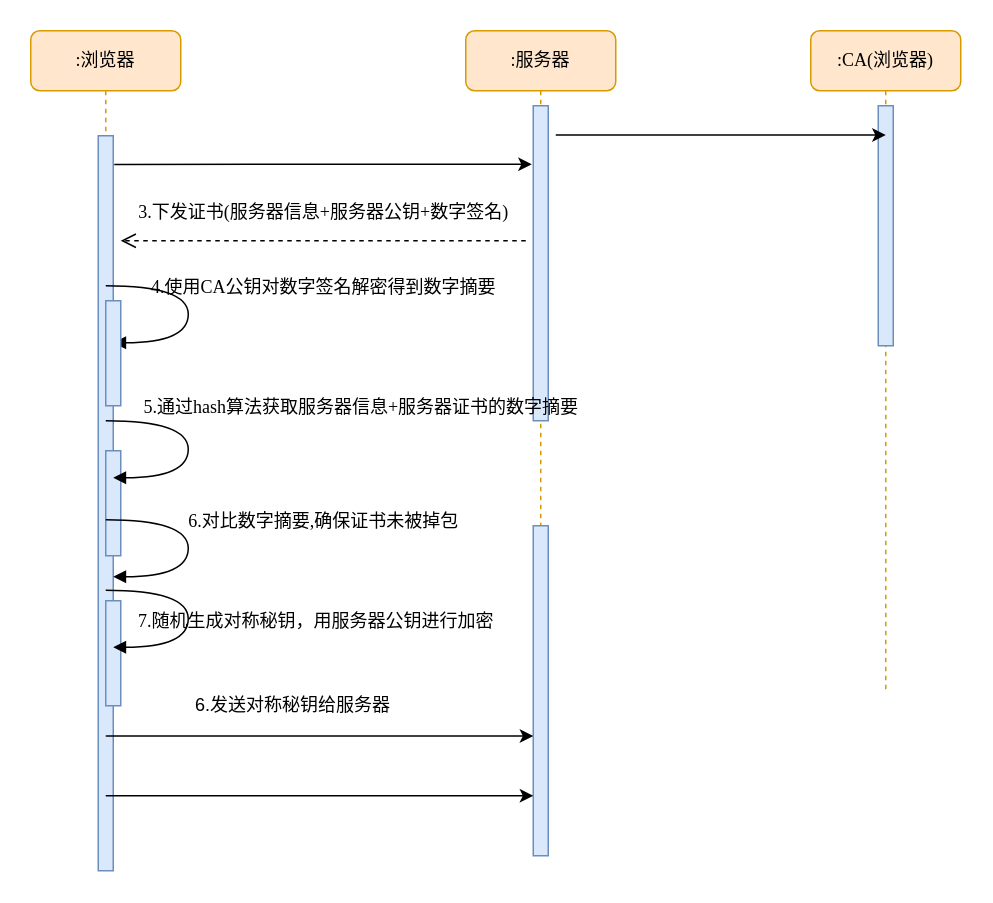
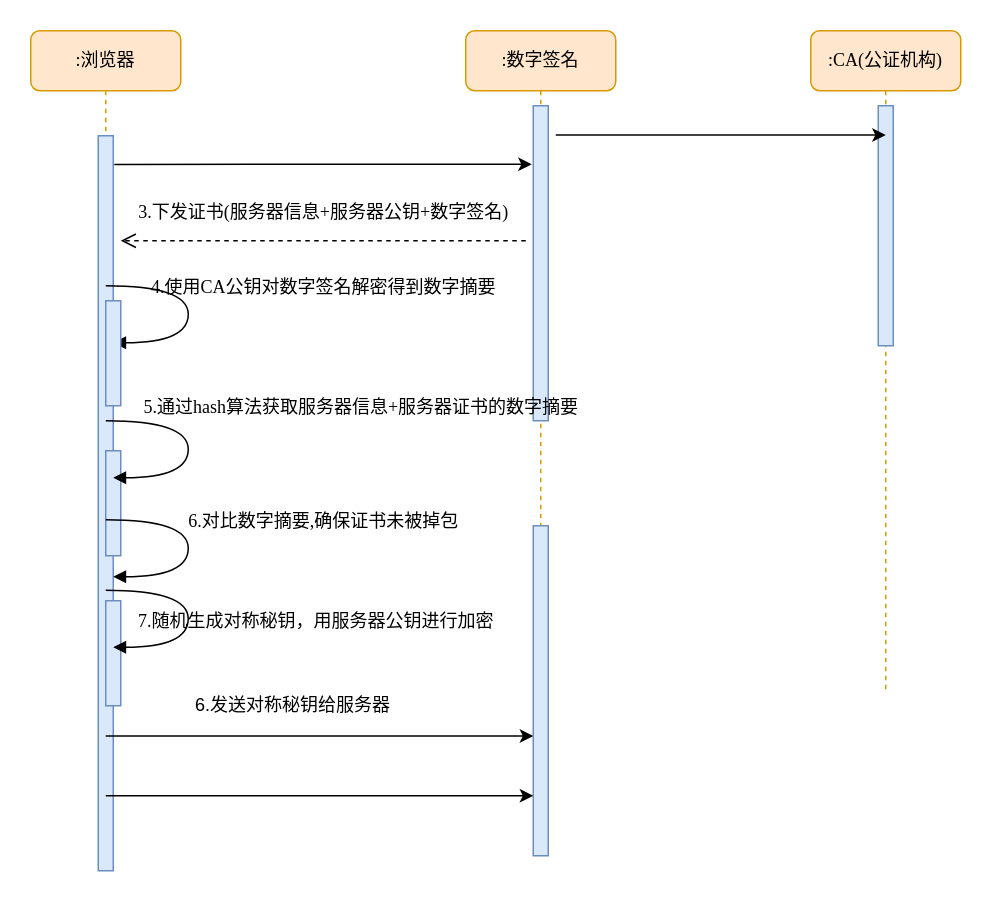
node ":服务器": label ":服务器" -> ":数字签名"
node ":CA(浏览器)": label ":CA(浏览器)" -> ":CA(公证机构)"
